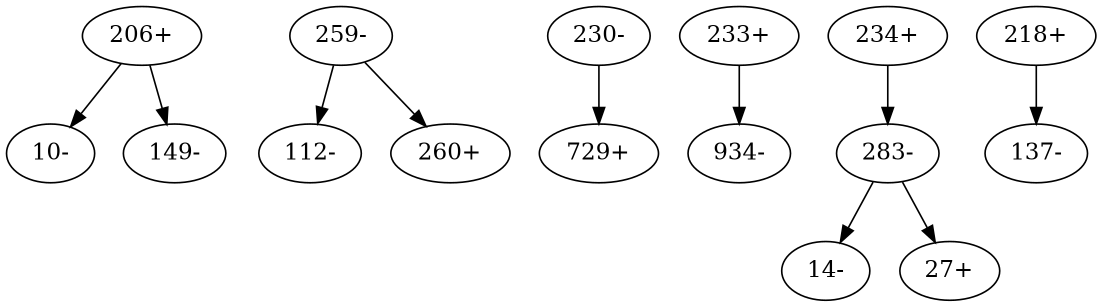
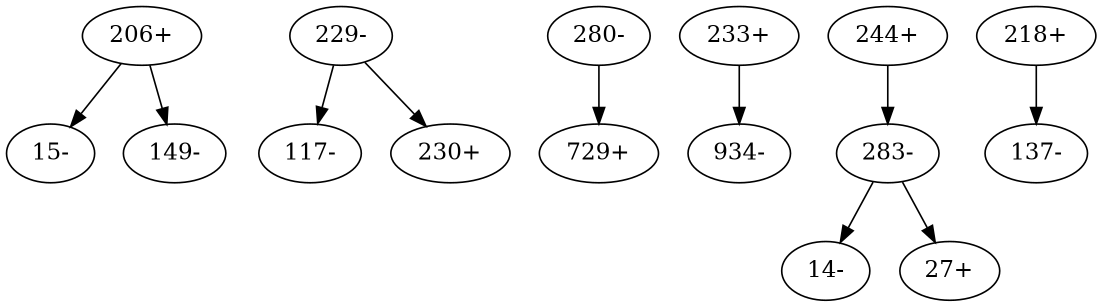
node "259-": label "259-" -> "229-"
node "230-": label "230-" -> "280-"
node "234+": label "234+" -> "244+"
node "10-": label "10-" -> "15-"
node "112-": label "112-" -> "117-"
node "260+": label "260+" -> "230+"
